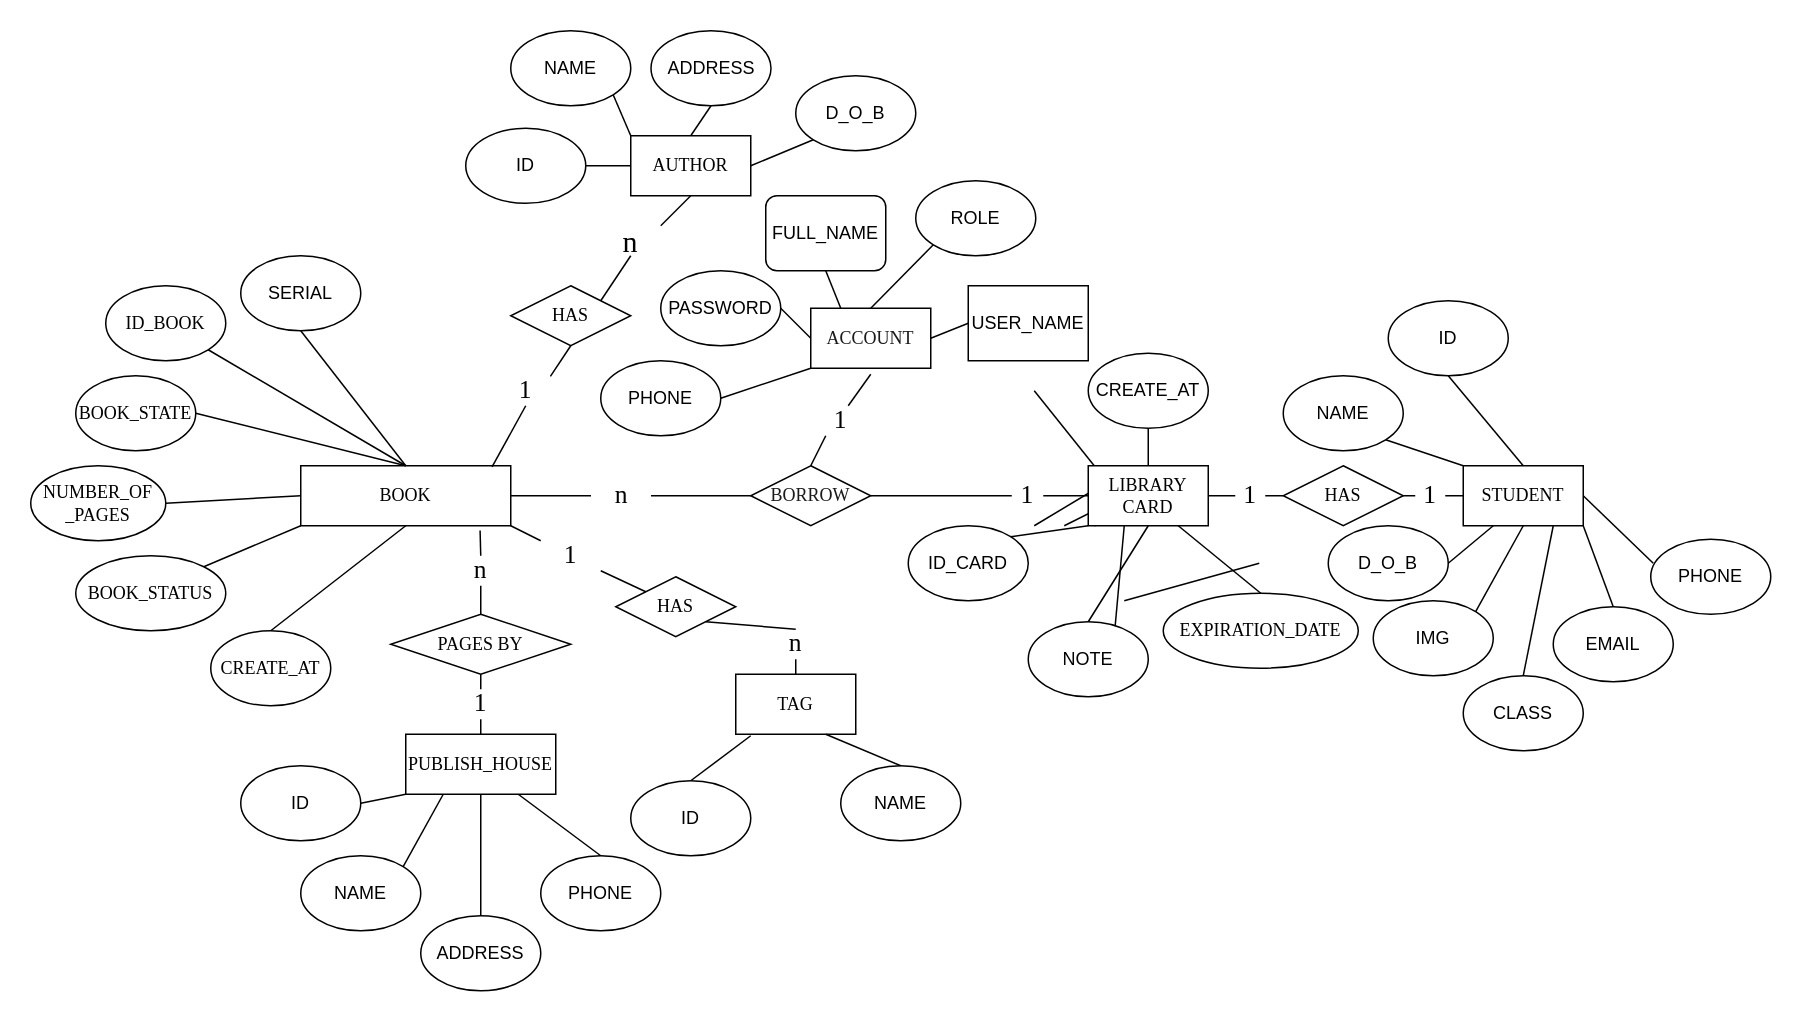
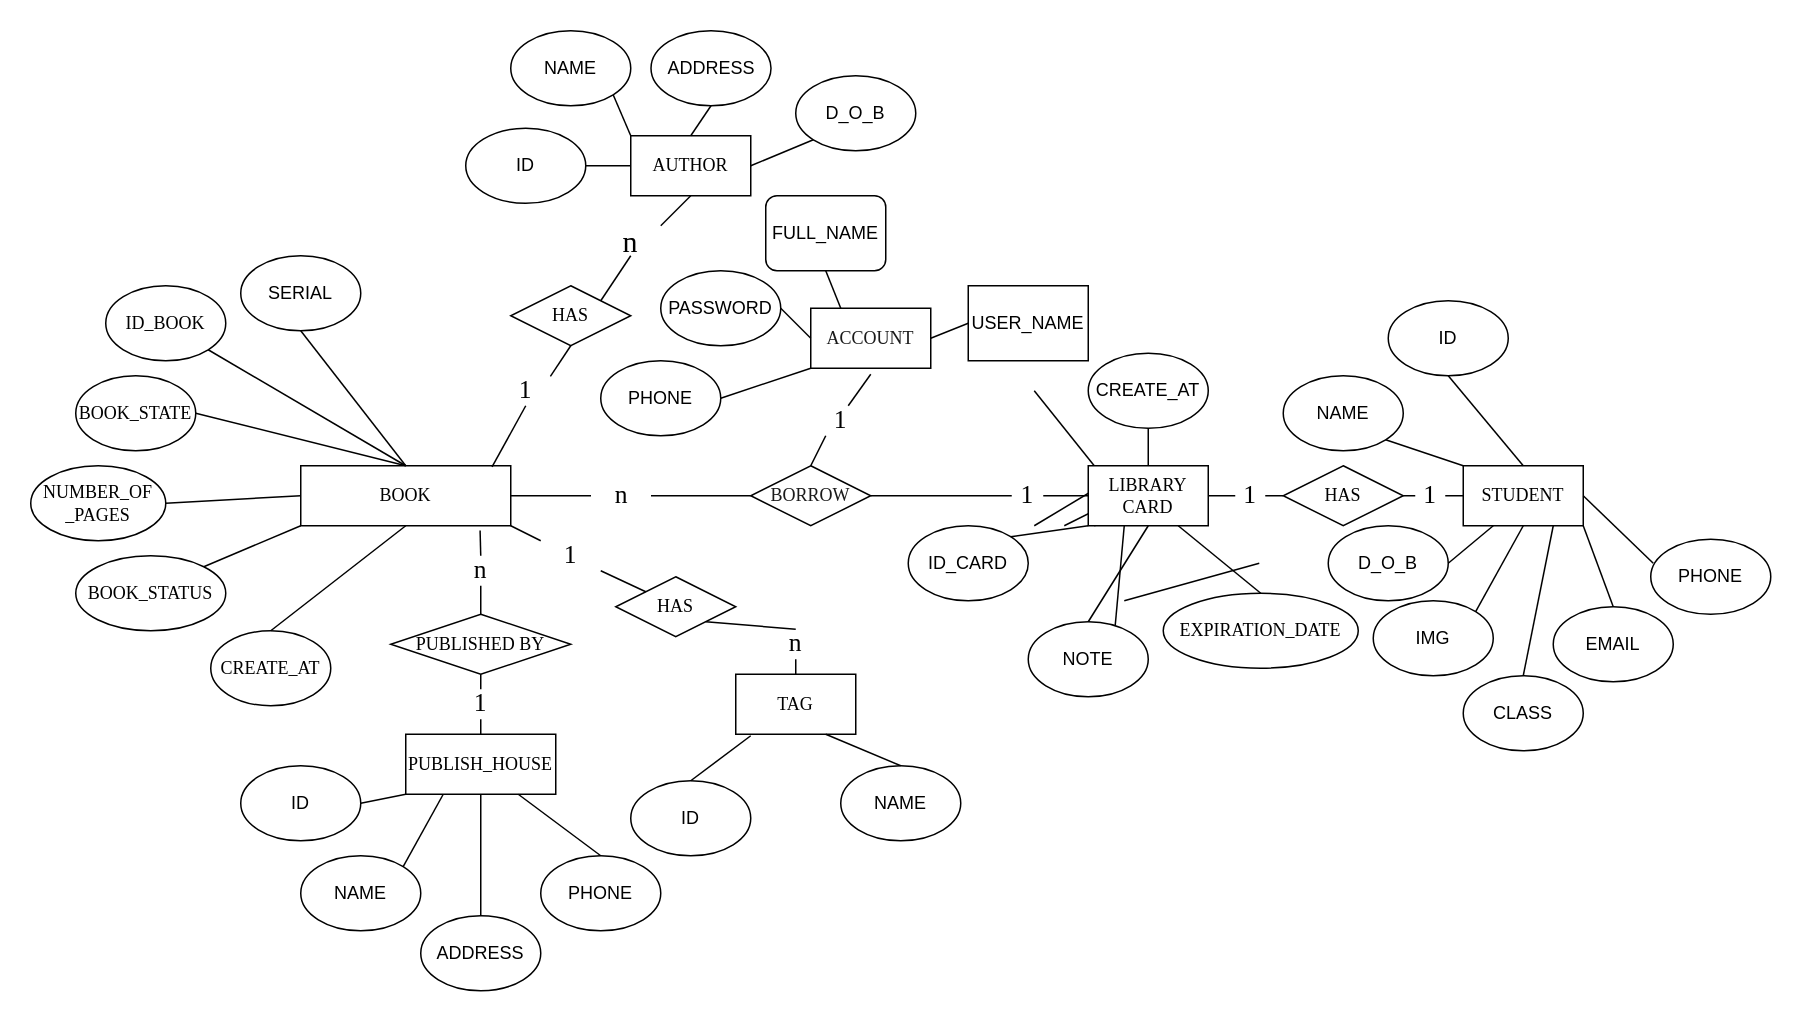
node "ROLE": removed
edge "ROLE" -- "ACCOUNT": removed
node "PAGES BY": label "PAGES BY" -> "PUBLISHED BY"
